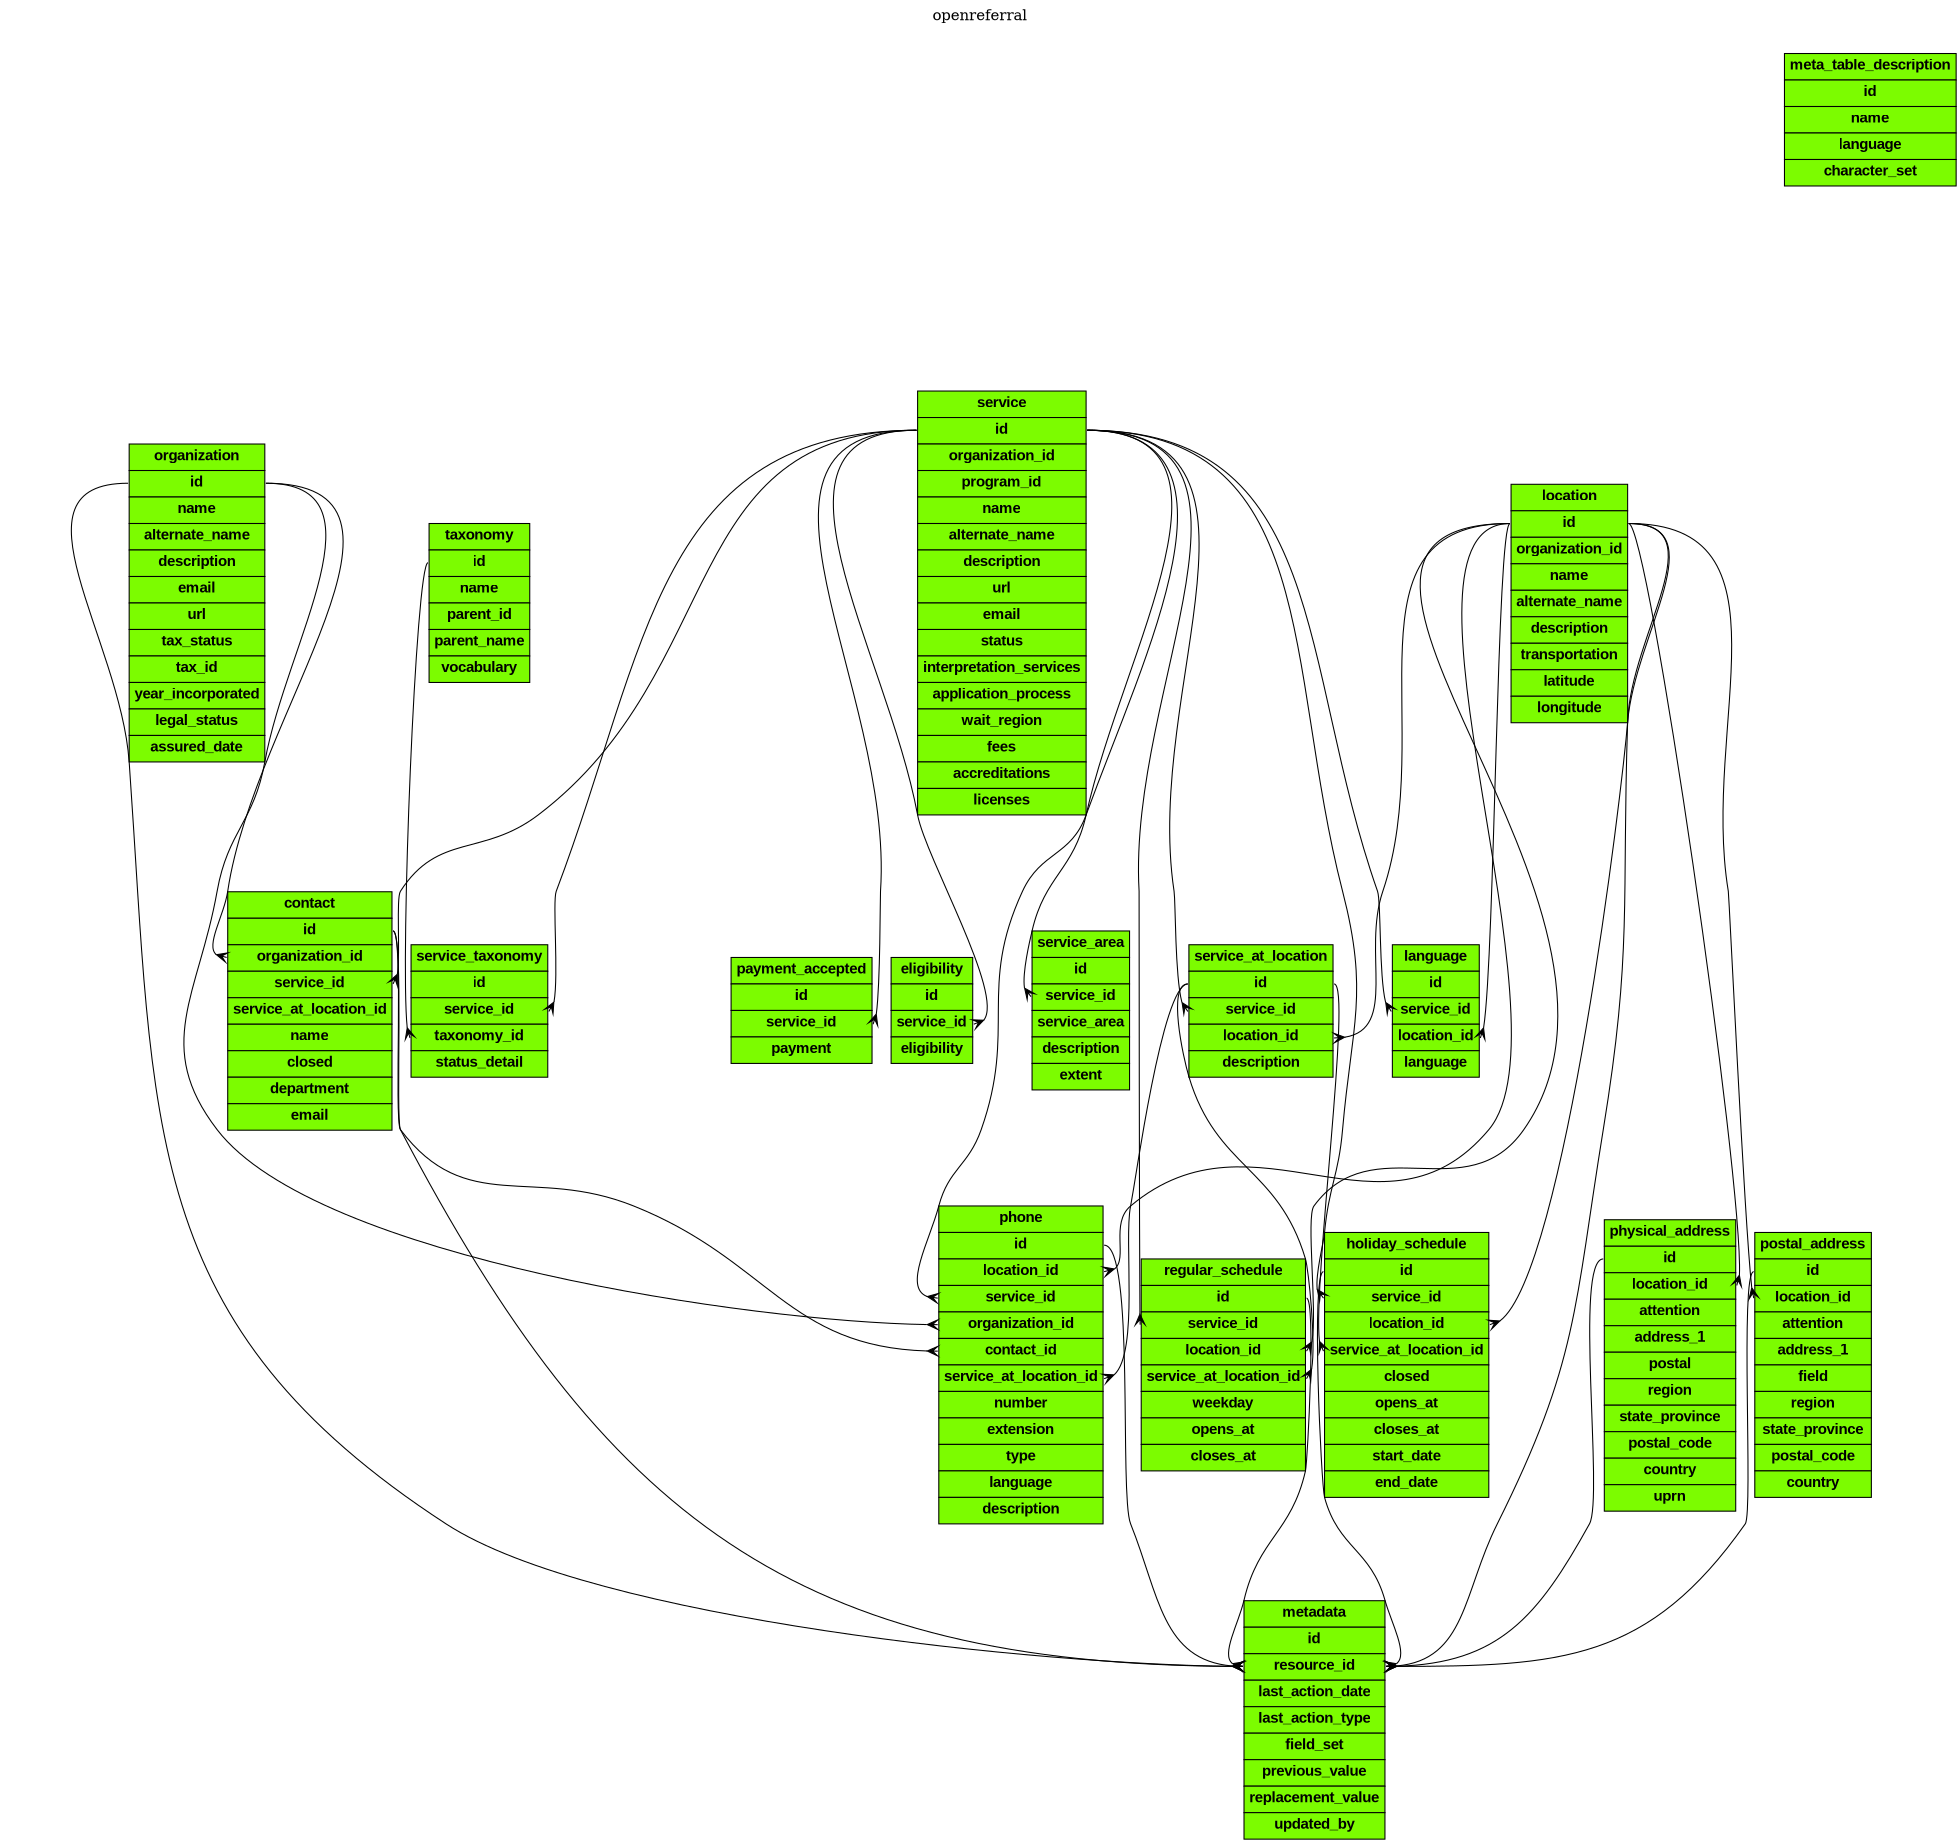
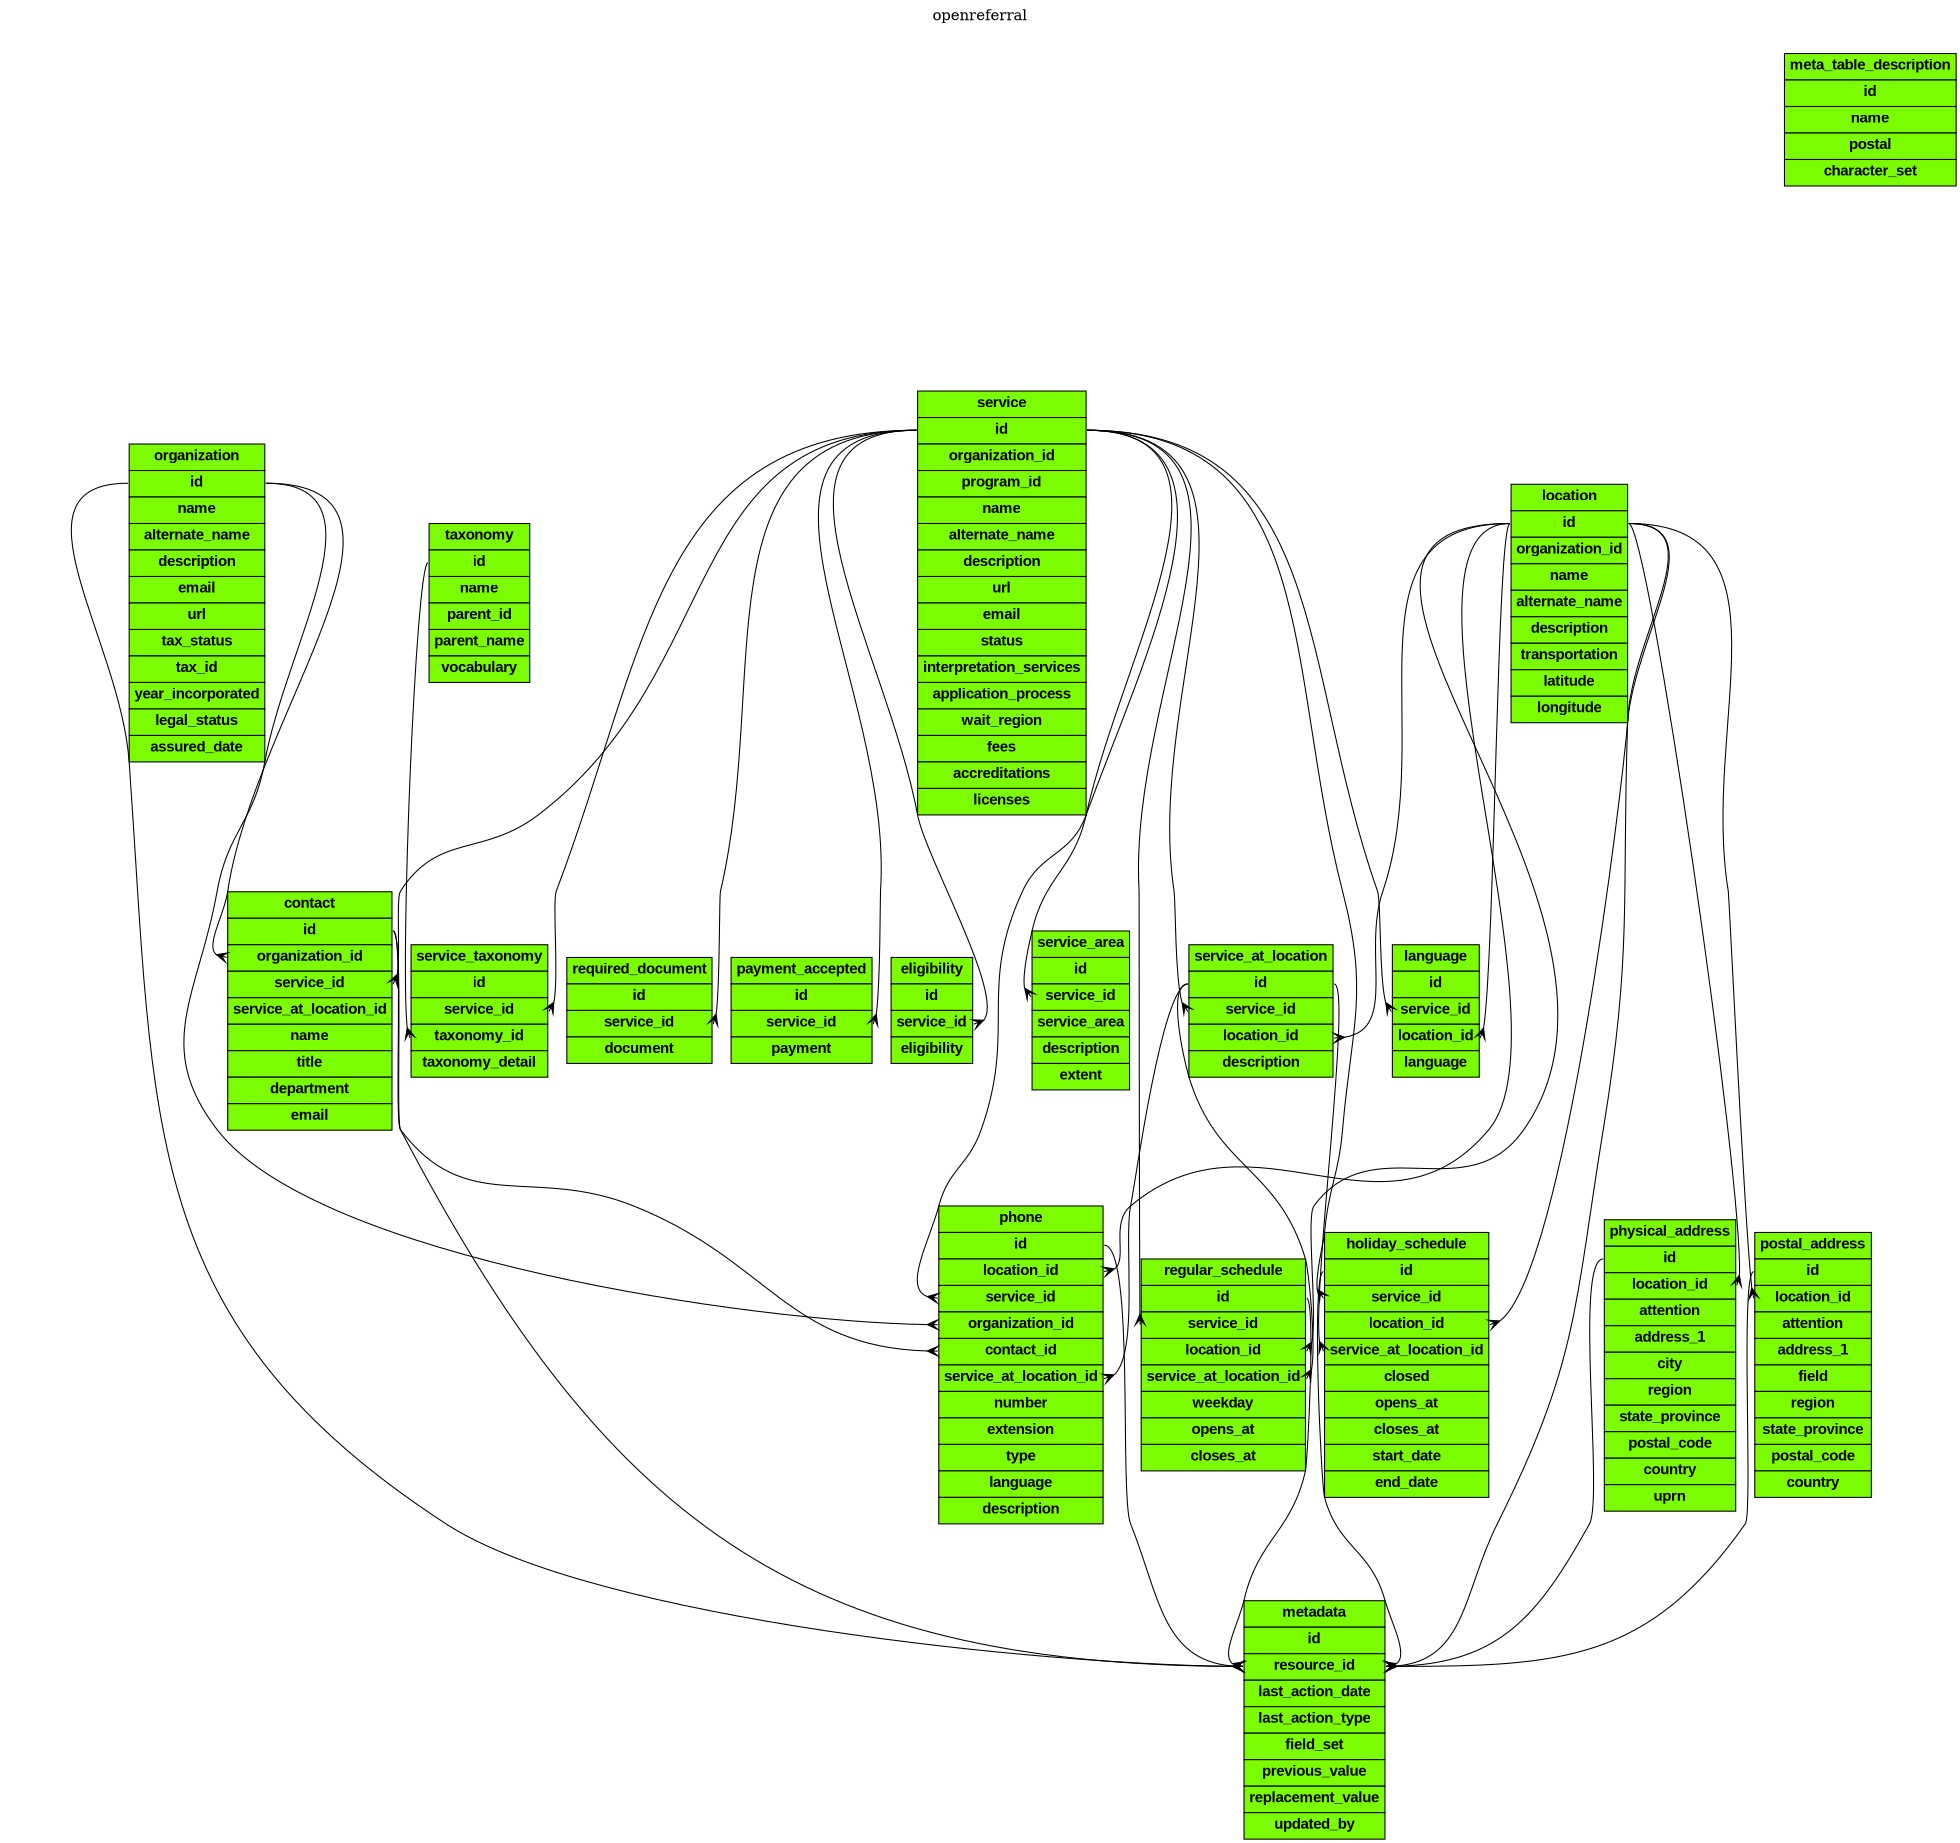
node "meta_table_description": text "language" -> "postal"
node "required_document": added
node "contact": text "closed" -> "title"
node "service_taxonomy": text "status_detail" -> "taxonomy_detail"
node "physical_address": text "postal" -> "city"
